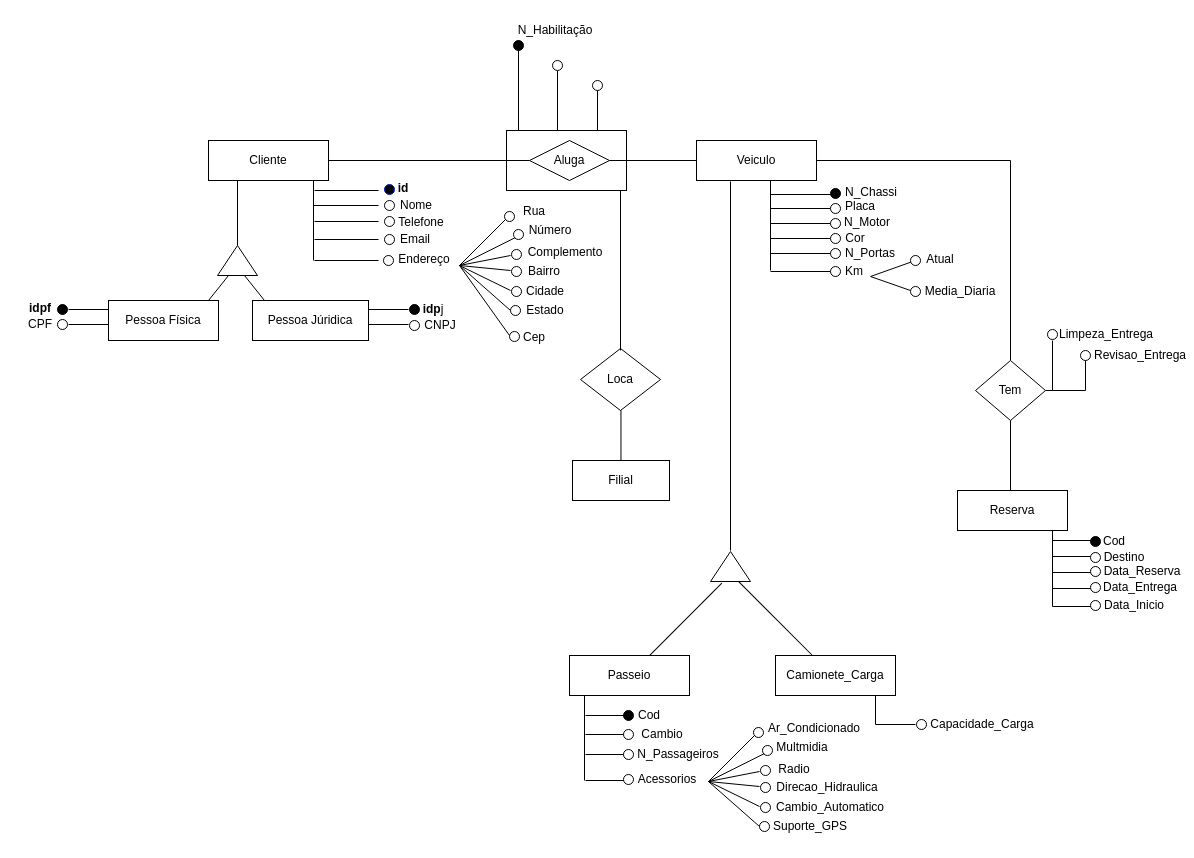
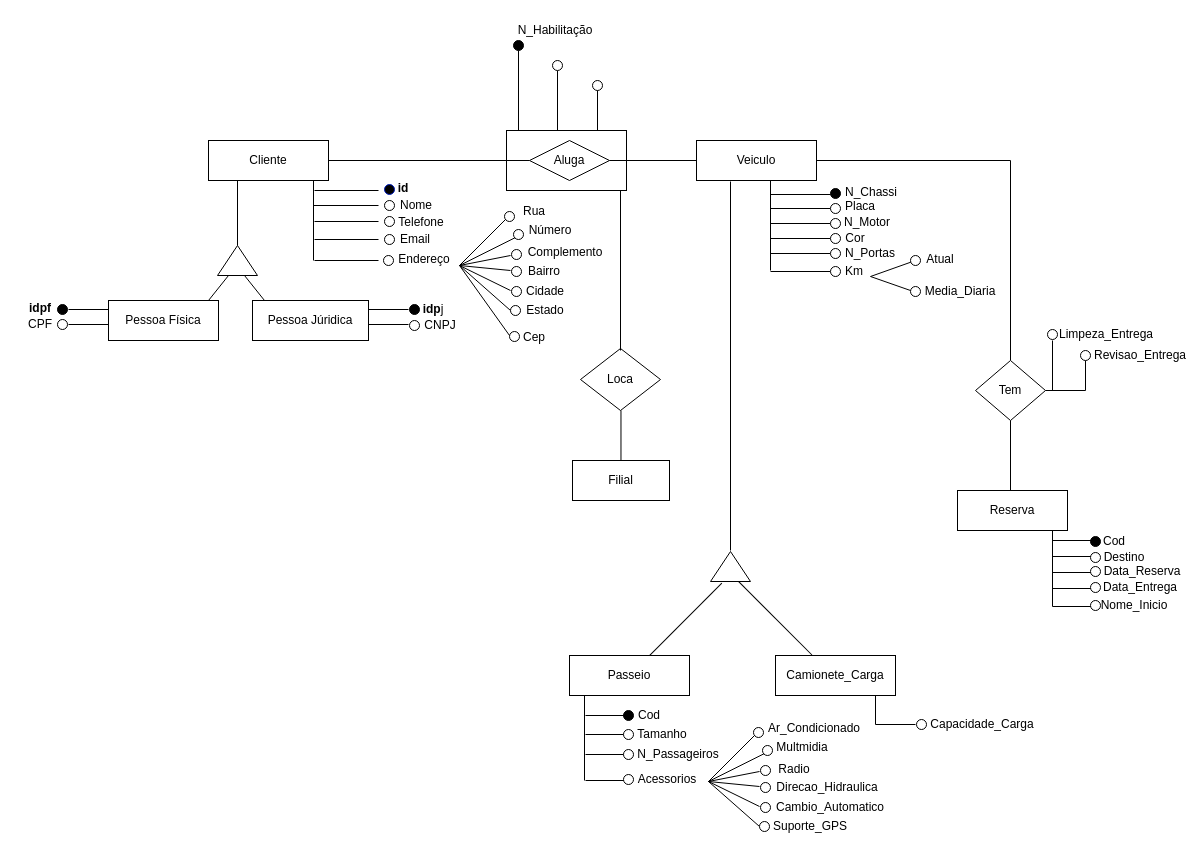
node "Data_Inicio": label "Data_Inicio" -> "Nome_Inicio"
node "Cambio": label "Cambio" -> "Tamanho"
